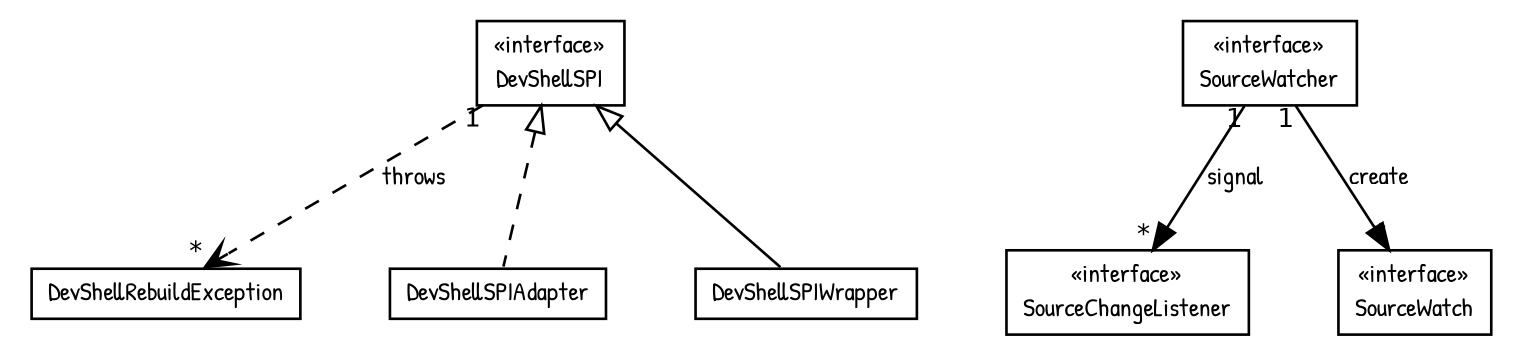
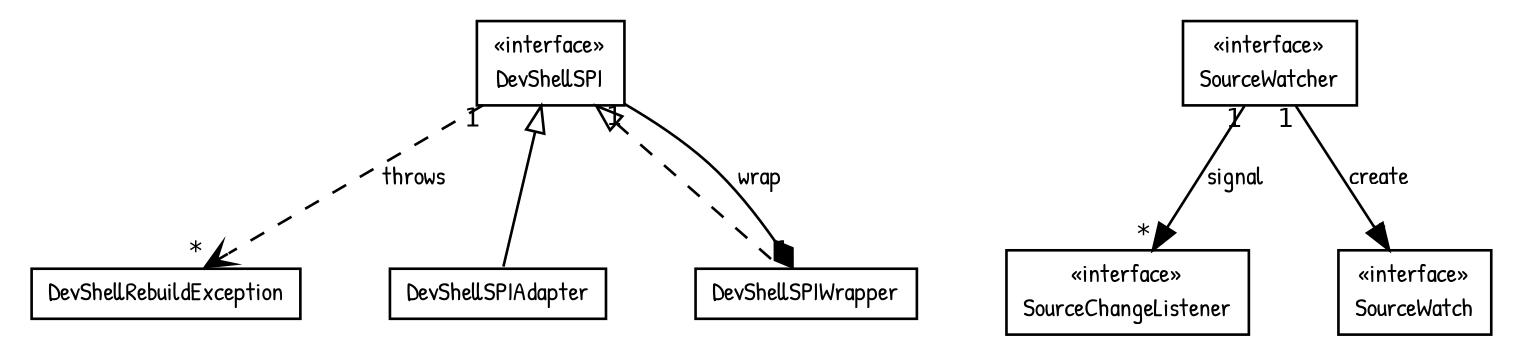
edge "DevShellSPI" -- "DevShellSPIWrapper": added, label "wrap"
edge "DevShellSPIWrapper" -> "DevShellSPI": style solid -> dashed
edge "DevShellSPIAdapter" -> "DevShellSPI": style dashed -> solid
